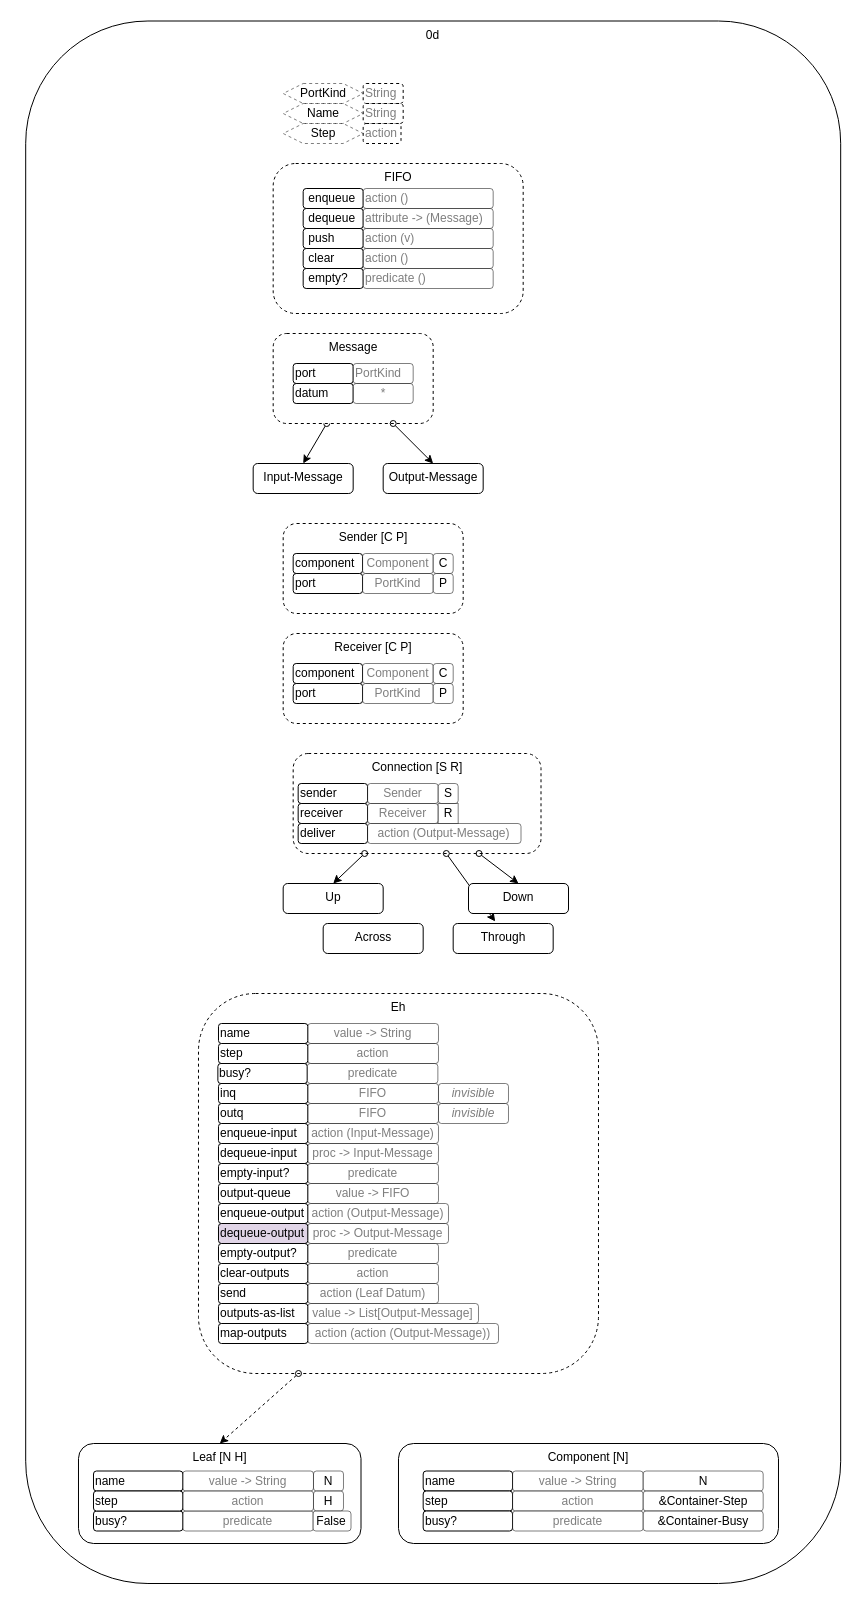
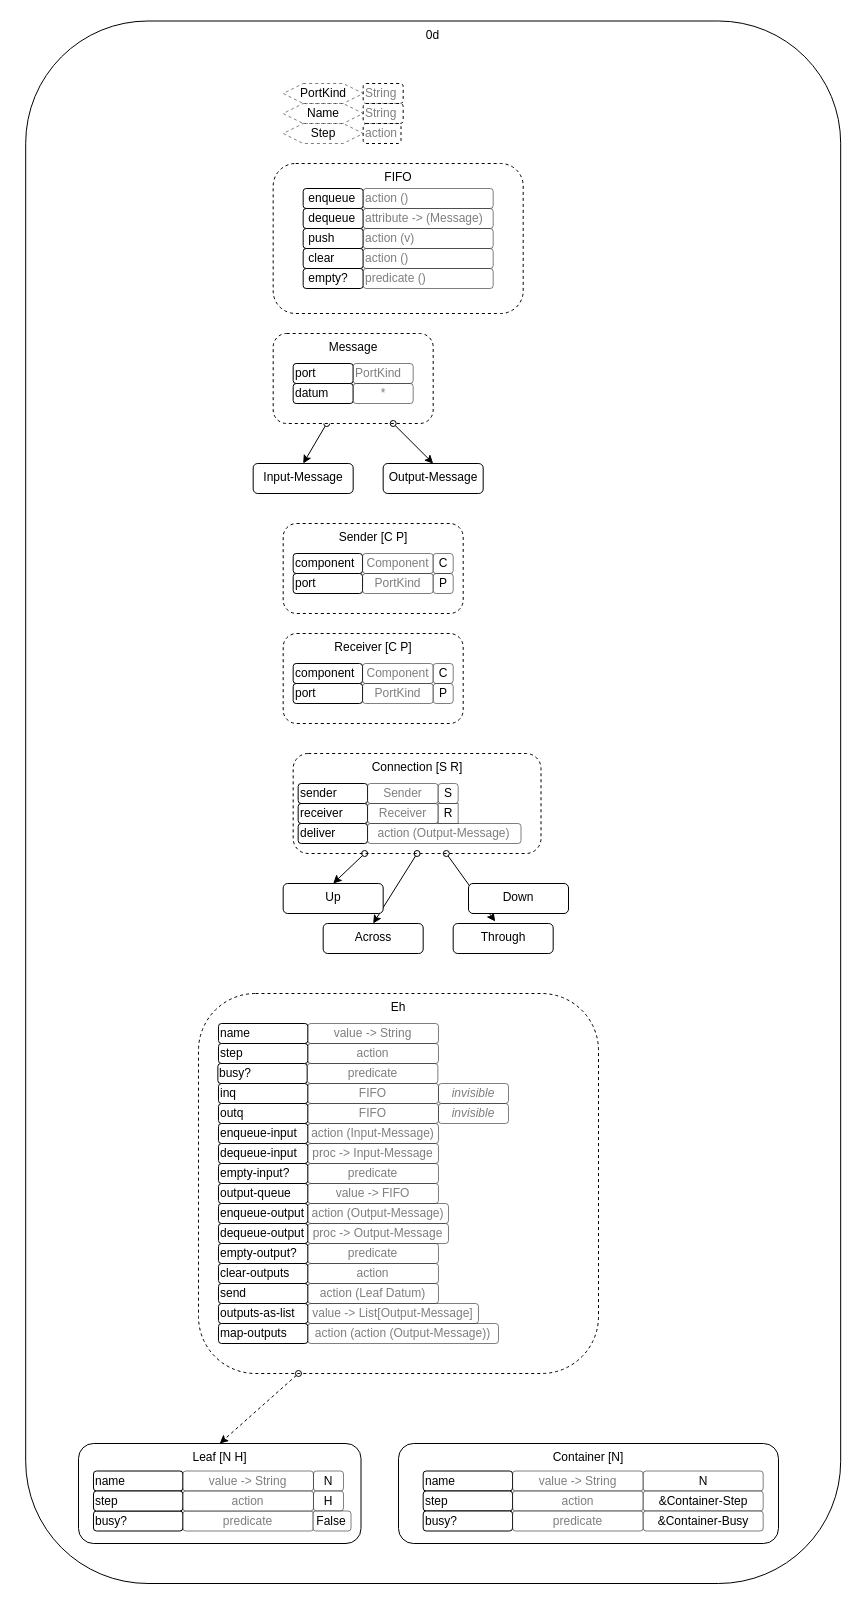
edge "Connection [S R]" -- "Down": removed
edge "Connection [S R]" -- "Across": added
node "dequeue-output": fillcolor #e1d5e7 -> #ffffff
node "Component [N]": label "Component [N]" -> "Container [N]"
